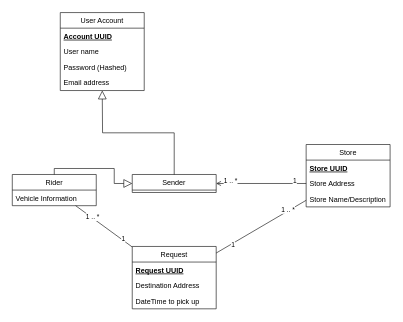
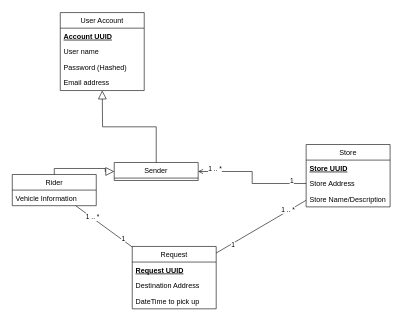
node "Sender": moved (174, 183) -> (156, 171)
